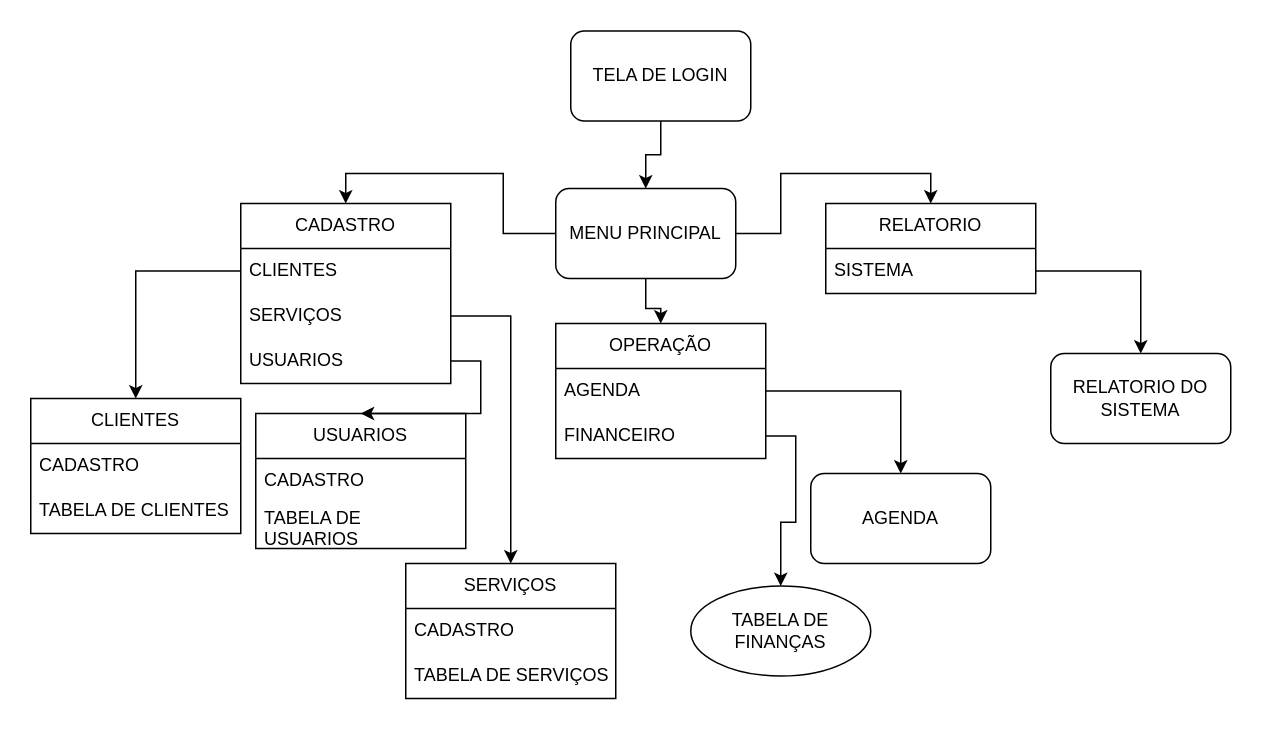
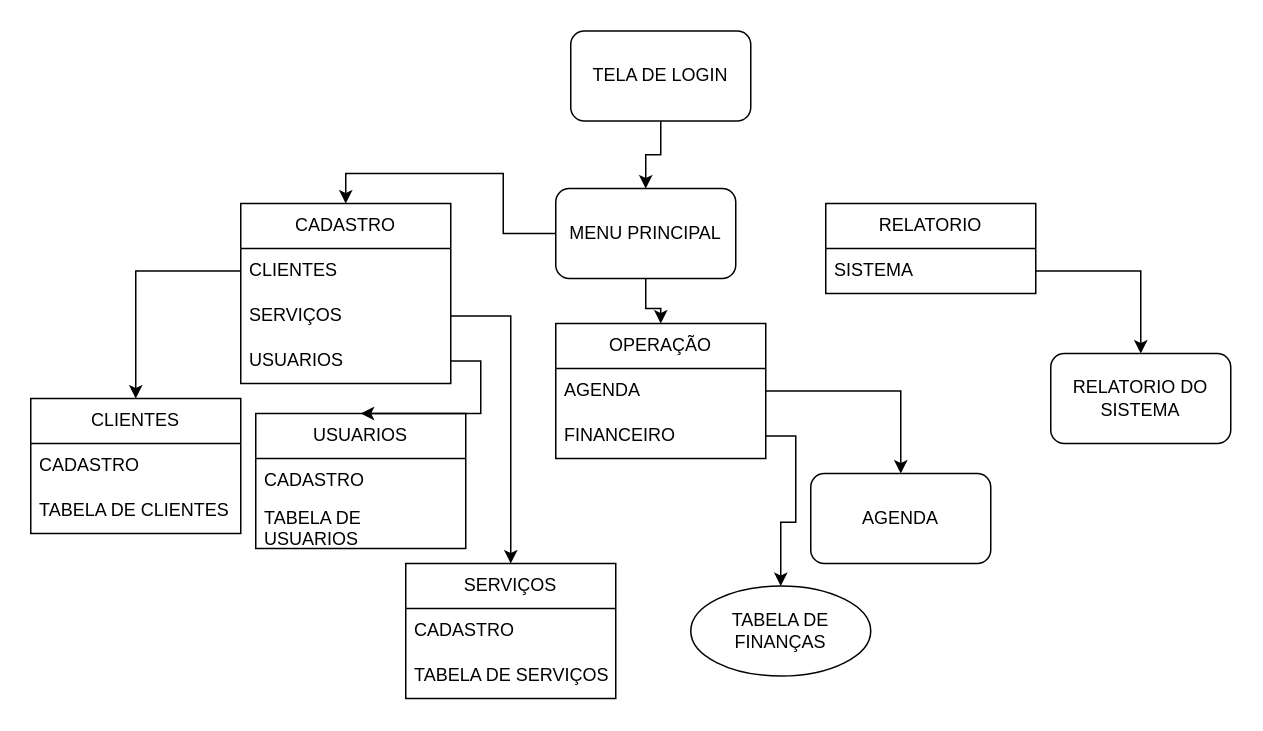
edge "MENU PRINCIPAL" -> "RELATORIO": removed
